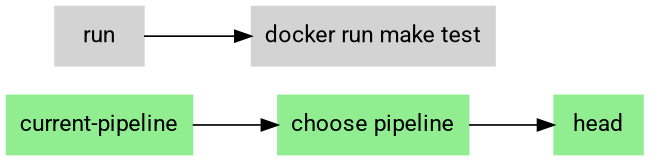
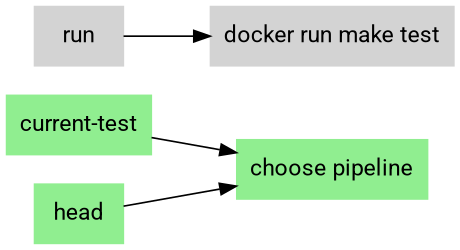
node "current-pipeline": label "current-pipeline" -> "current-test"
edge "choose pipeline" -> "head": reversed
